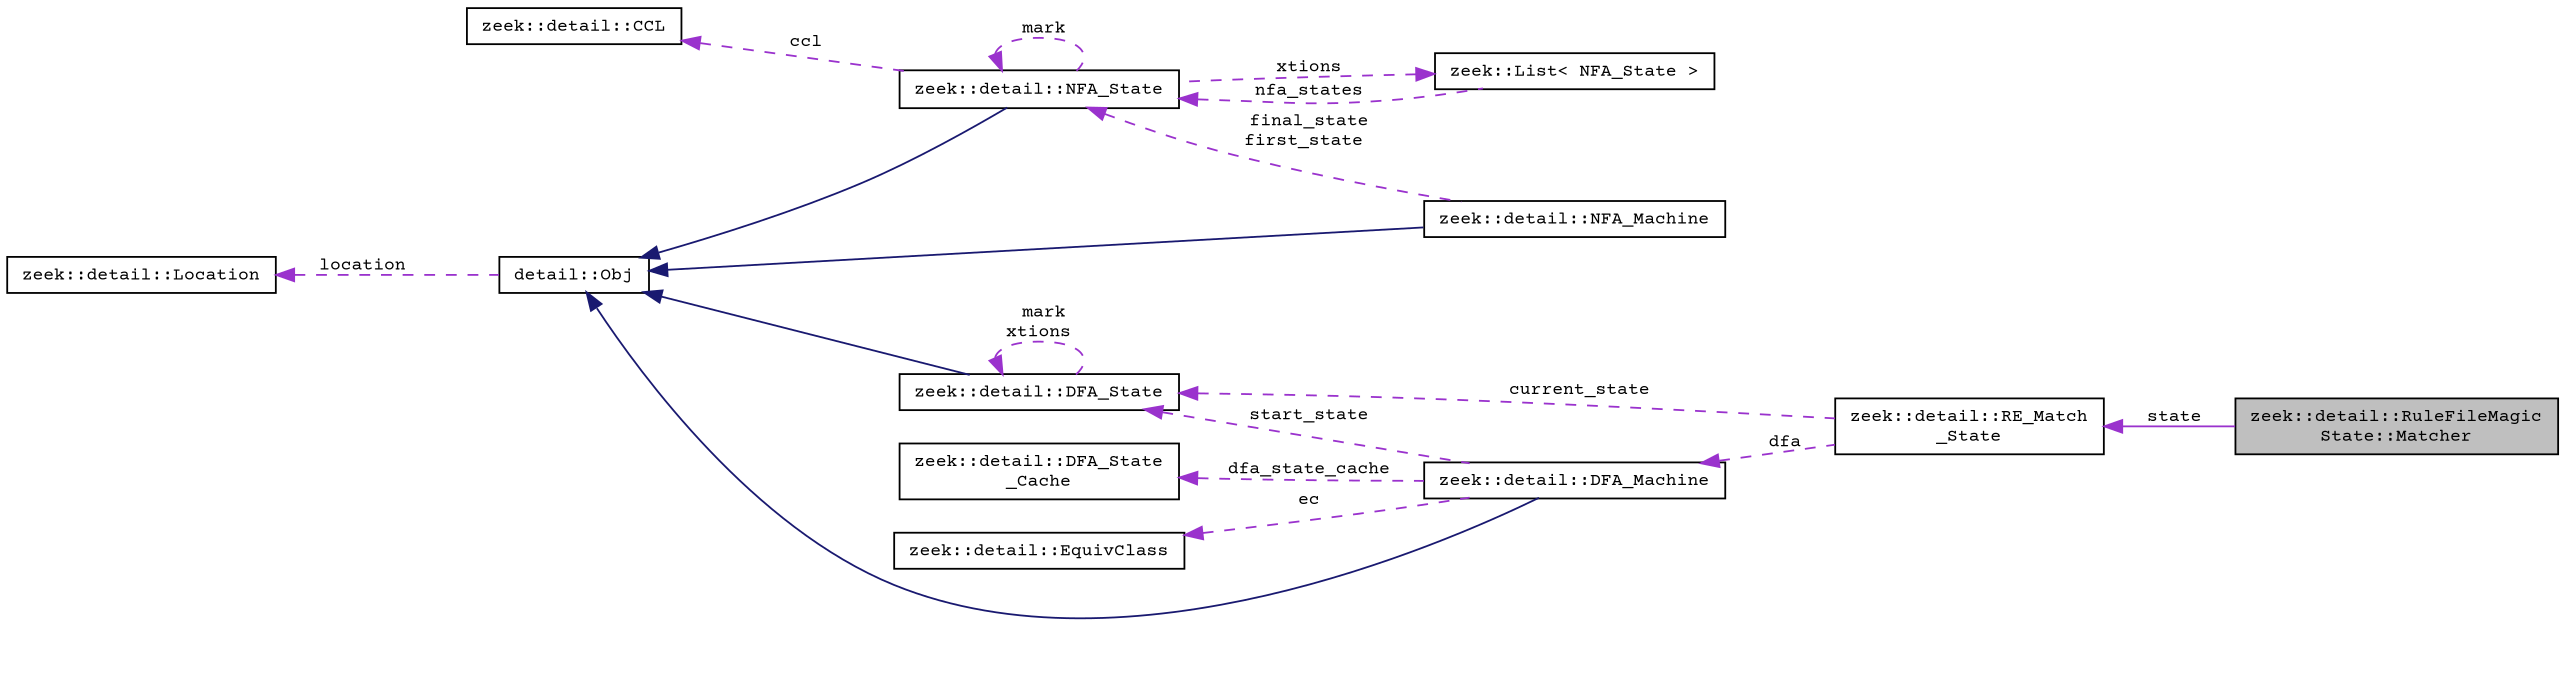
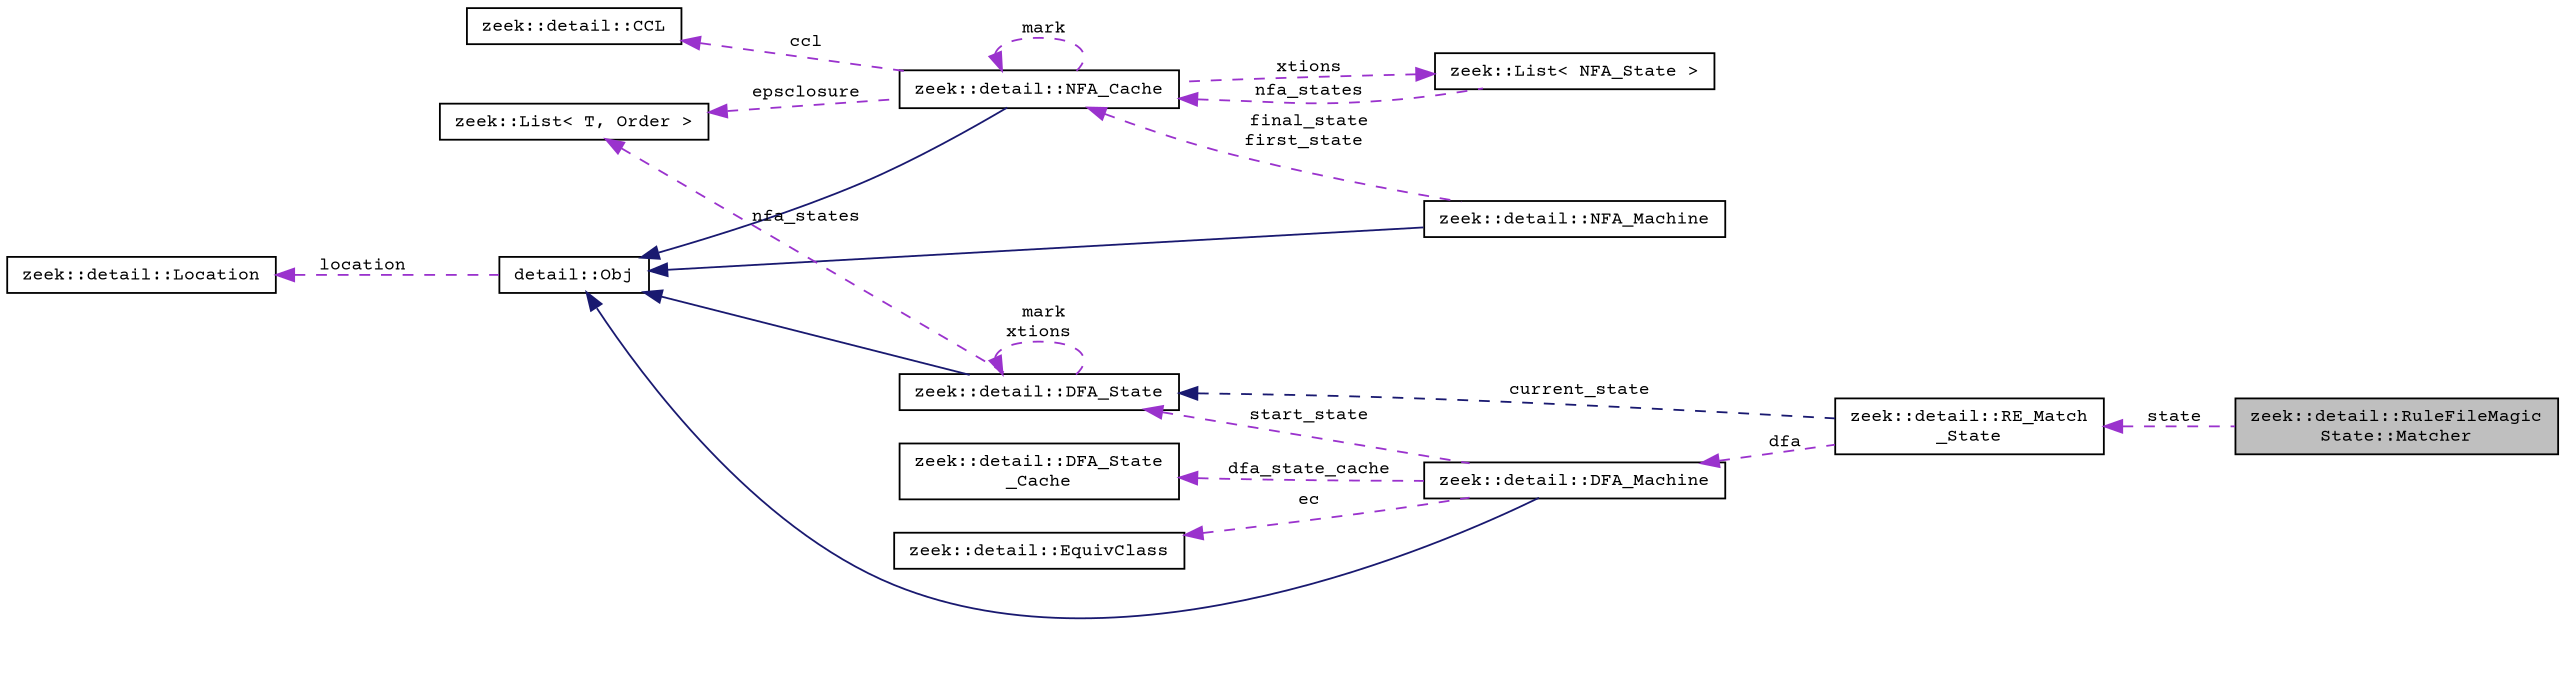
node "zeek::detail::NFA_State": label "zeek::detail::NFA_State" -> "zeek::detail::NFA_Cache"
node "zeek::List< T, Order >": added
edge "zeek::detail::RE_Match _State" -> "zeek::detail::DFA_State": color darkorchid3 -> midnightblue
edge "zeek::detail::RuleFileMagic State::Matcher" -> "zeek::detail::RE_Match _State": style solid -> dashed
